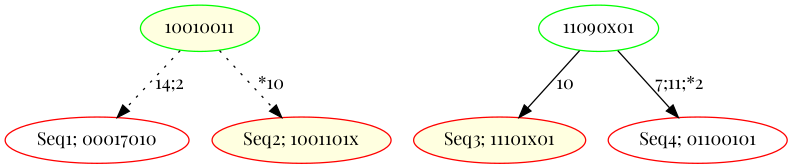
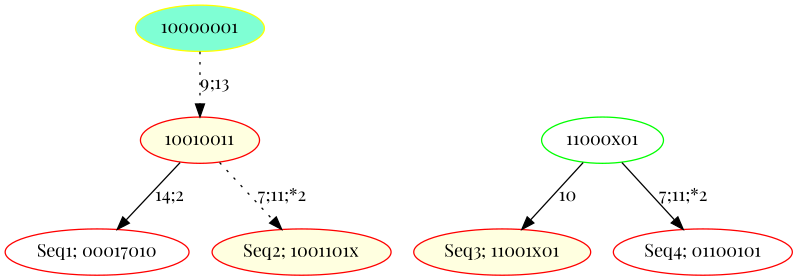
node "10000001": added
node "10010011": color green -> red
node "11090x01": label "11090x01" -> "11000x01"
edge "10010011" -> "Seq1; 00017010": style dotted -> solid
edge "10010011" -> "Seq2; 1001101x": label "*10" -> "7;11;*2"
node "Seq3; 11101x01": label "Seq3; 11101x01" -> "Seq3; 11001x01"
